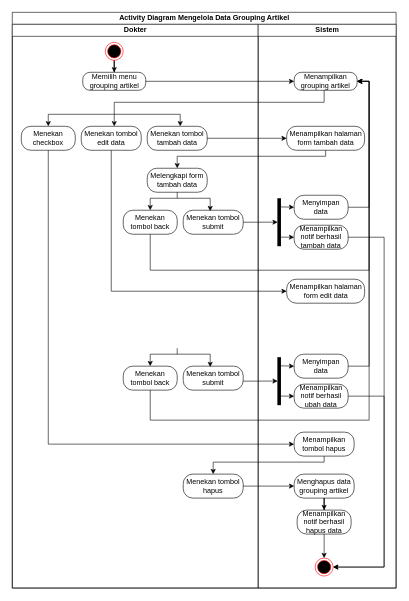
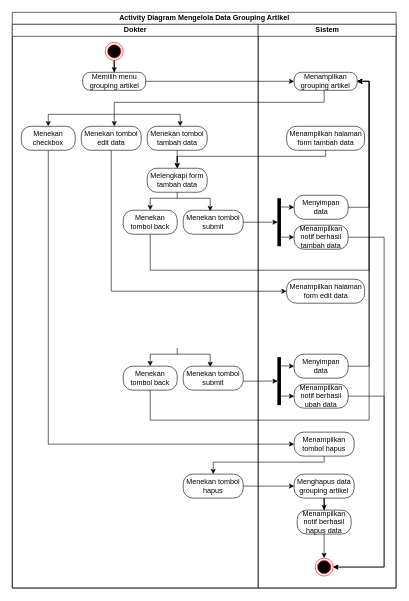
edge "Menekan tombol tambah data" -> "Menampilkan halaman form tambah data": now "Menekan tombol tambah data" -> "Melengkapi form tambah data"
